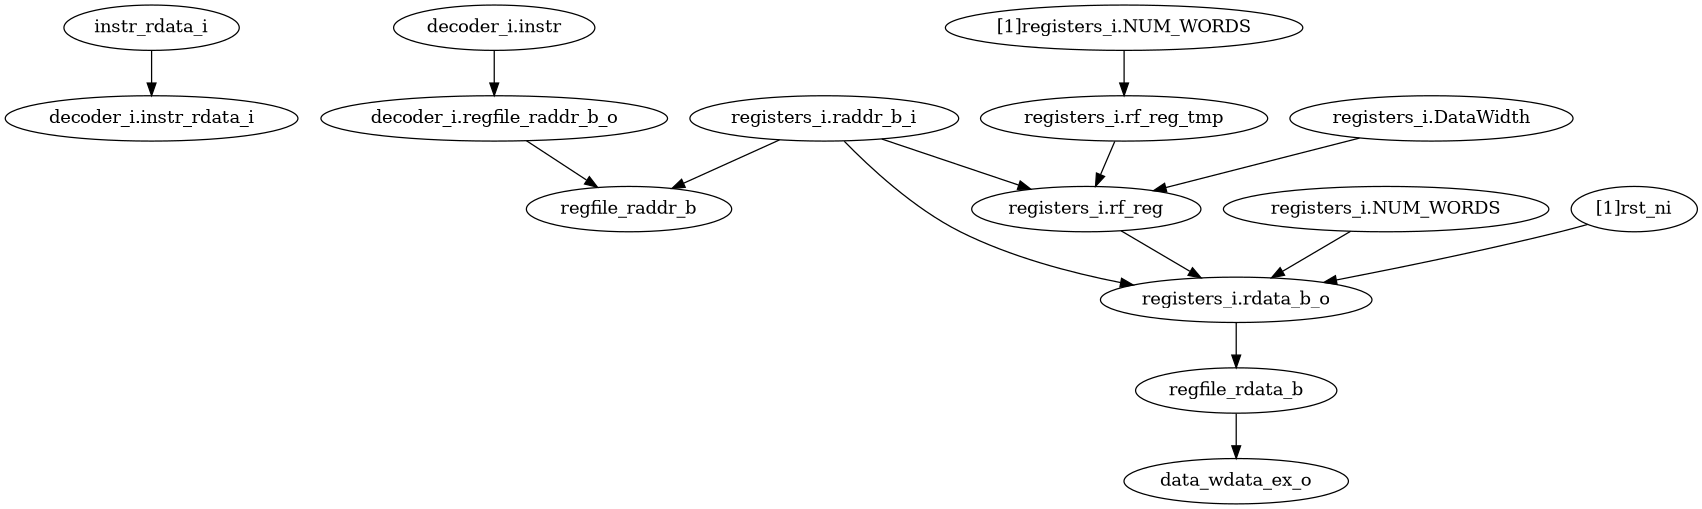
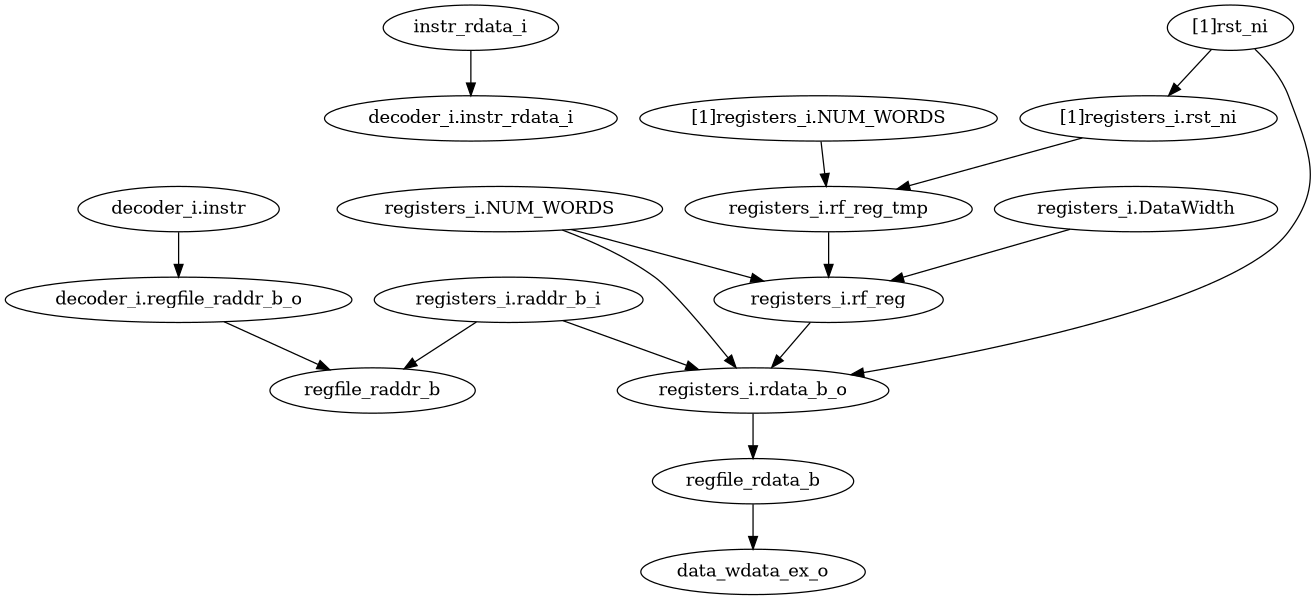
node "[1]registers_i.rst_ni": added
edge "registers_i.raddr_b_i" -> "registers_i.rf_reg": now "registers_i.NUM_WORDS" -> "registers_i.rf_reg"
